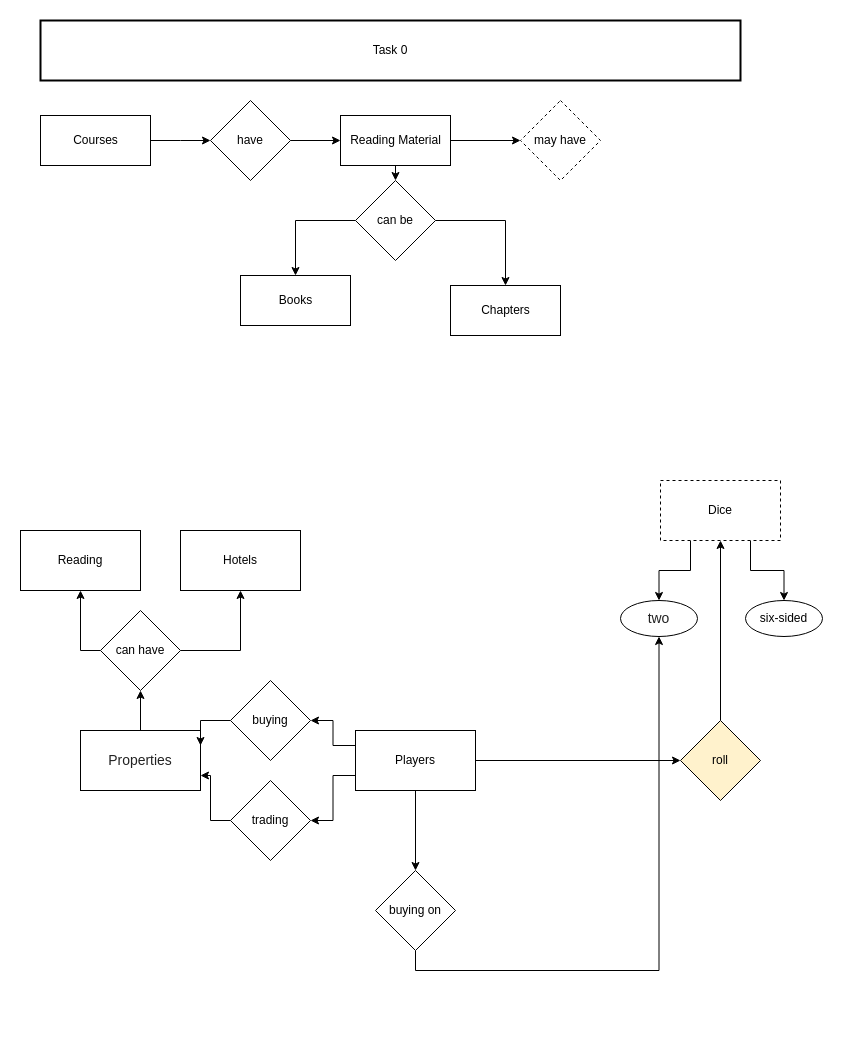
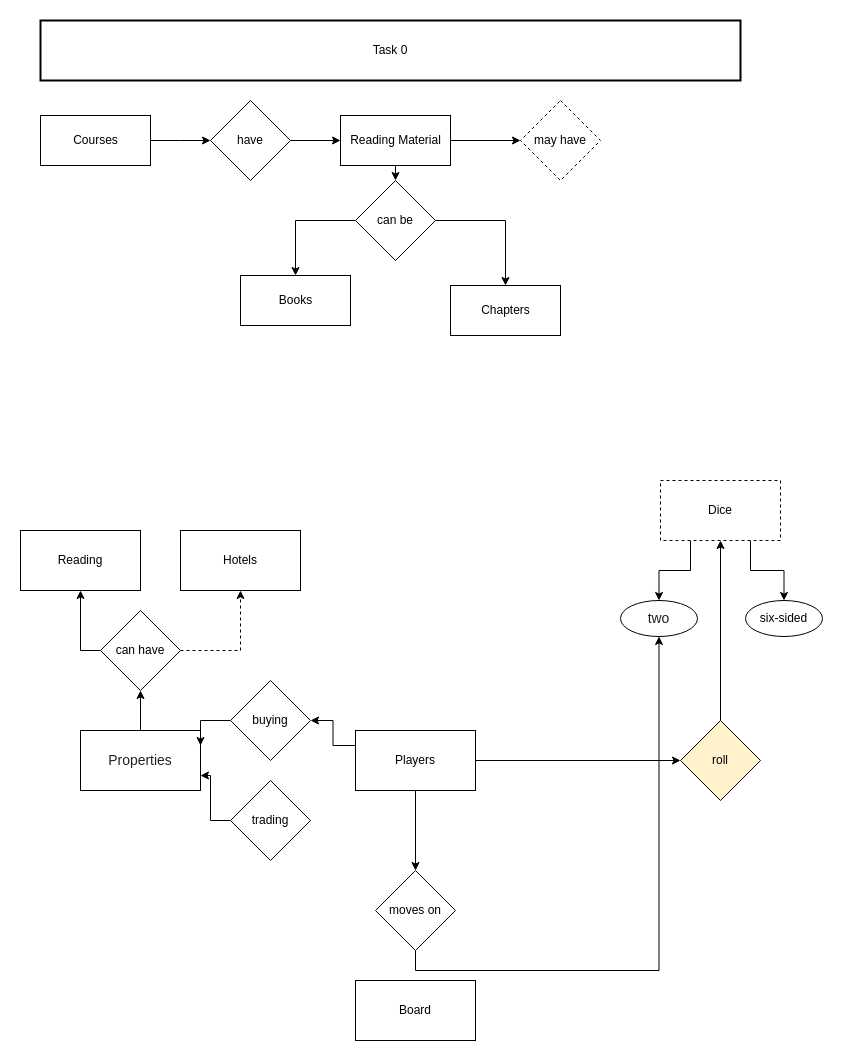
edge "can have" -> "Hotels": style solid -> dashed
edge "Players" -> "trading": removed
node "buying on": label "buying on" -> "moves on"
node "Board": added
